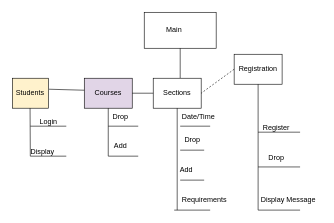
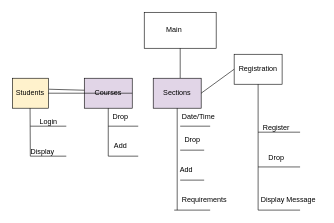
edge "Registration" -- "Sections": style dashed -> solid
edge "Courses" -- "Sections": now "Courses" -- "Students"
node "Sections": fillcolor #ffffff -> #e1d5e7
